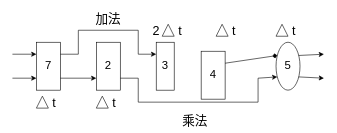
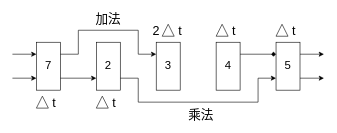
node "3": size 18x48 -> 24x48
node "5": shape ellipse -> rectangle
node "4": moved (213, 75) -> (228, 66)
node "乘法": moved (195, 120) -> (201, 114)
